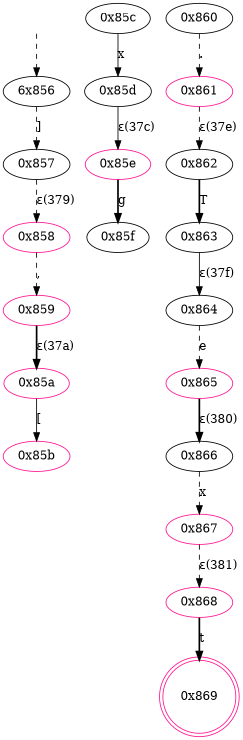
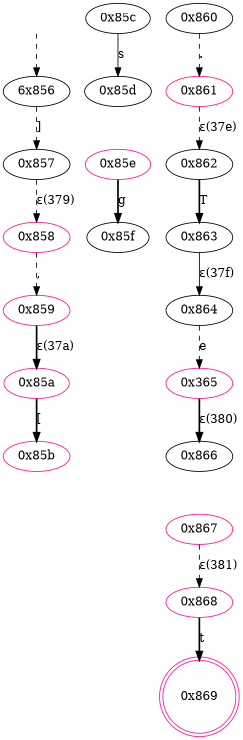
edge "0x85c" -> "0x85d": label "x" -> "s"
edge "0x85d" -> "0x85e": removed, label "ε(37c)"
node "0x865": label "0x865" -> "0x365"
edge "0x85a" -> "0x85b": style solid -> bold
edge "0x866" -> "0x867": removed, label "x"
